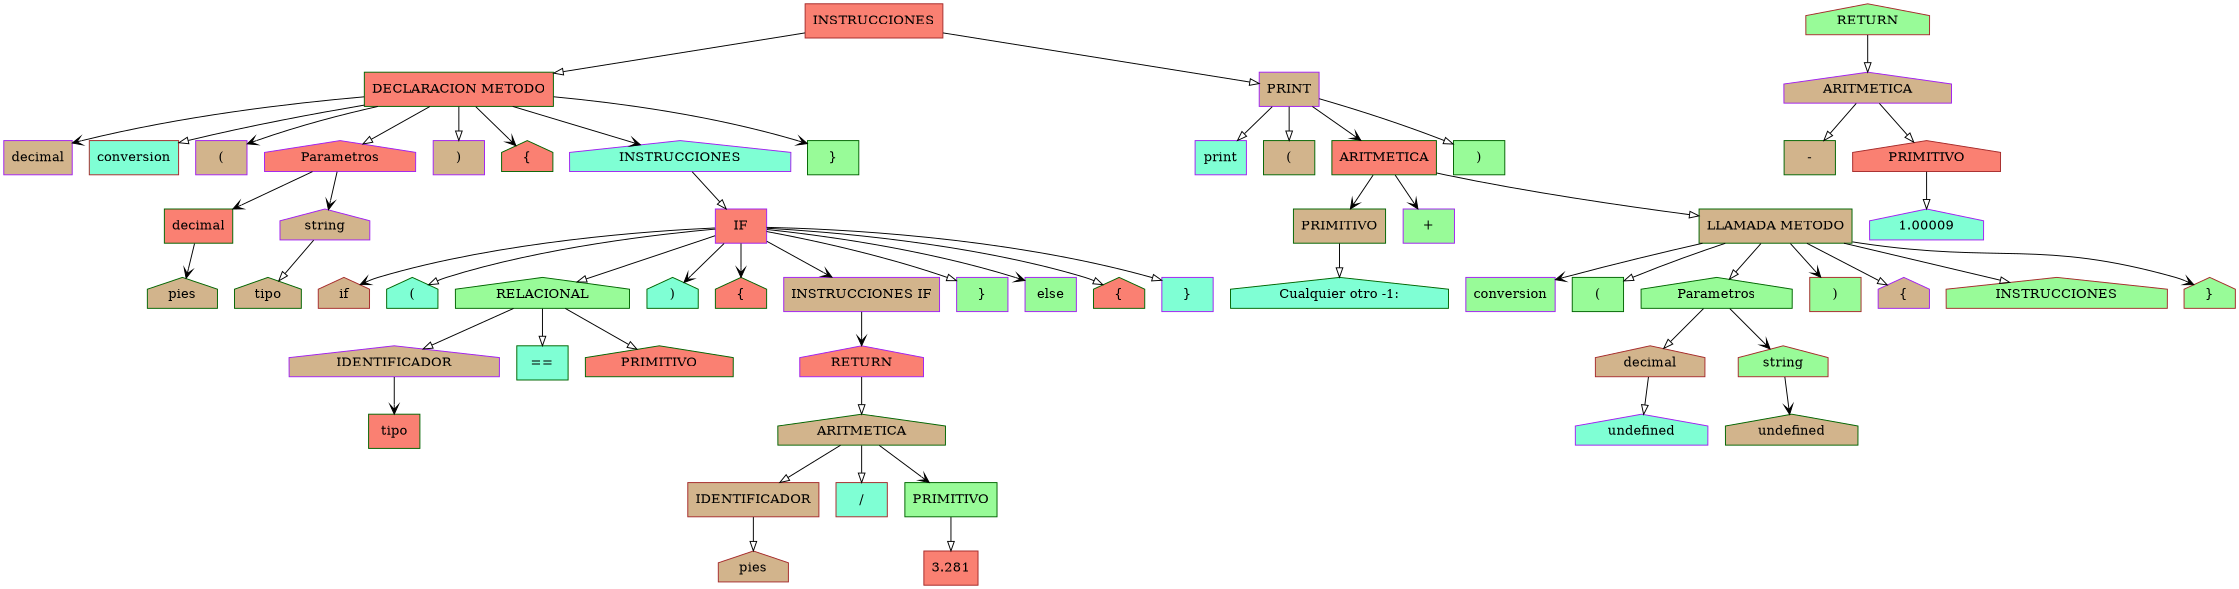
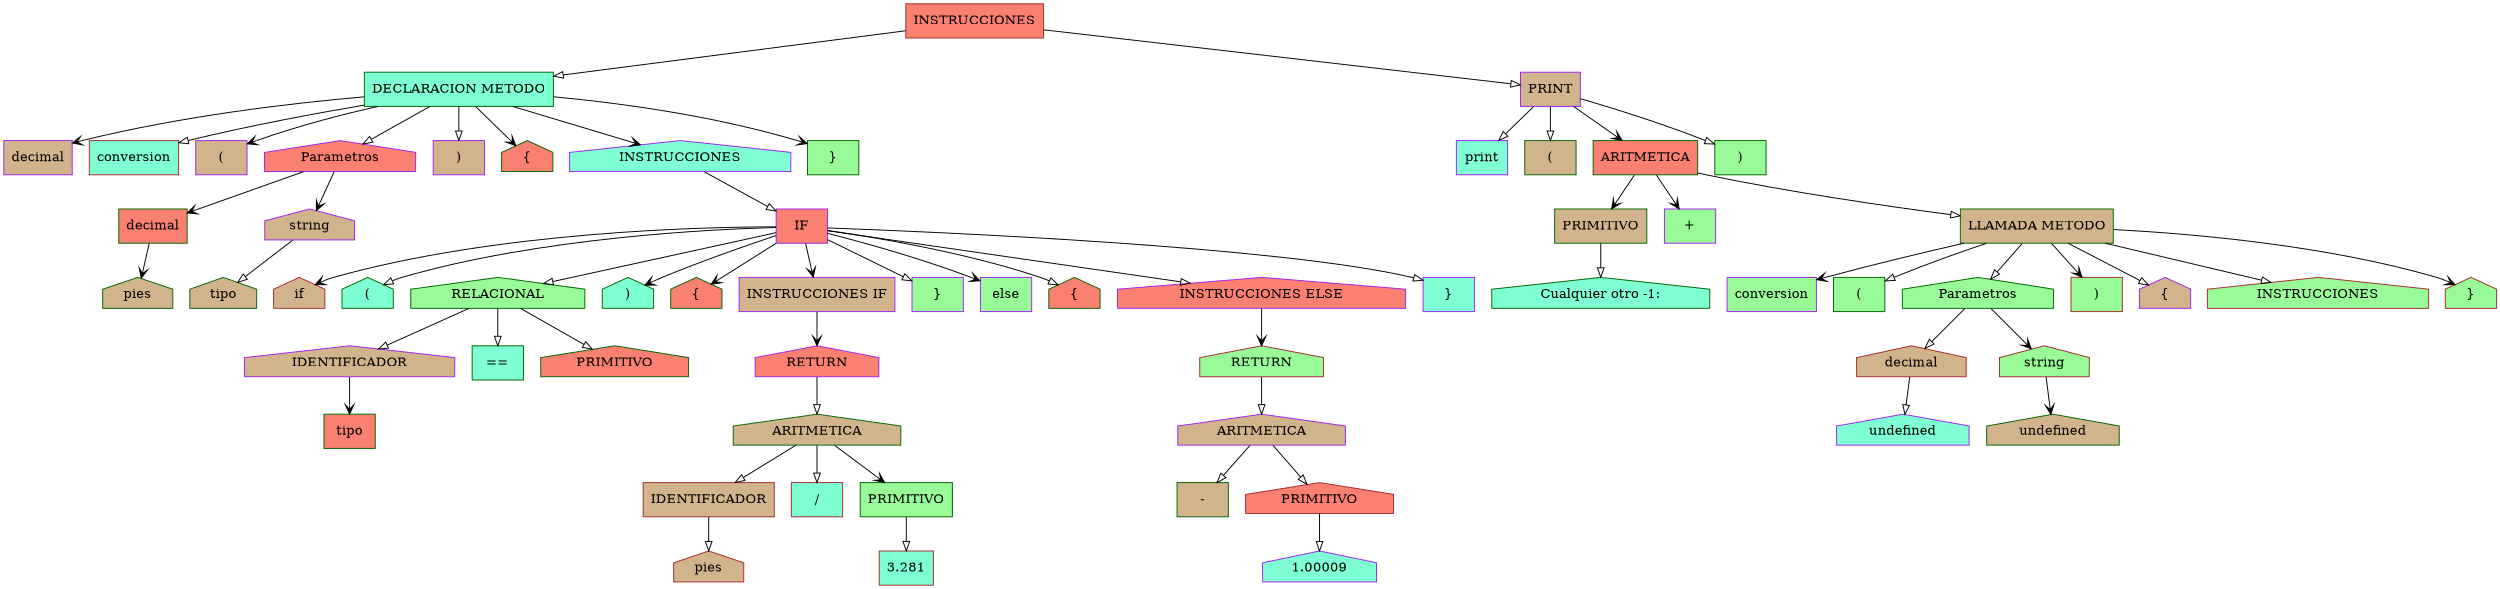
node "DECLARACION METODO": fillcolor salmon -> aquamarine
node "INSTRUCCIONES ELSE": added
node "3.281": fillcolor salmon -> aquamarine
